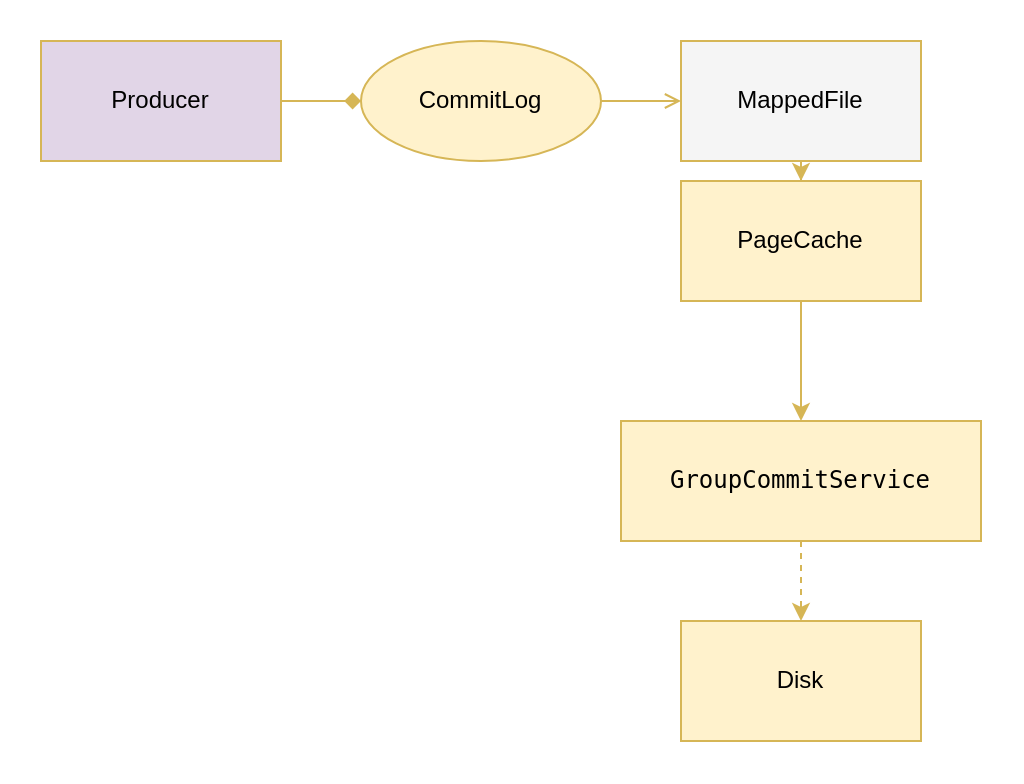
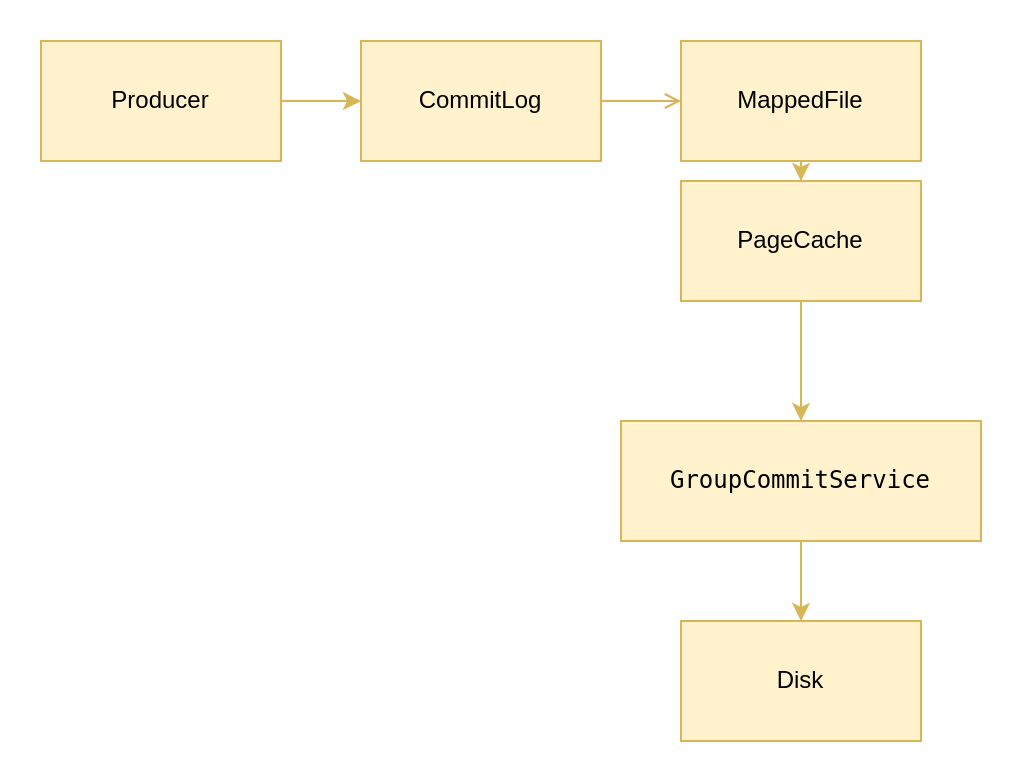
node "Producer": fillcolor #e1d5e7 -> #fff2cc
edge "Producer" -> "CommitLog": arrowhead diamond -> classic
node "CommitLog": shape ellipse -> rectangle
node "MappedFile": fillcolor #f5f5f5 -> #fff2cc
edge "GroupCommitService" -> "Disk": style dashed -> solid
